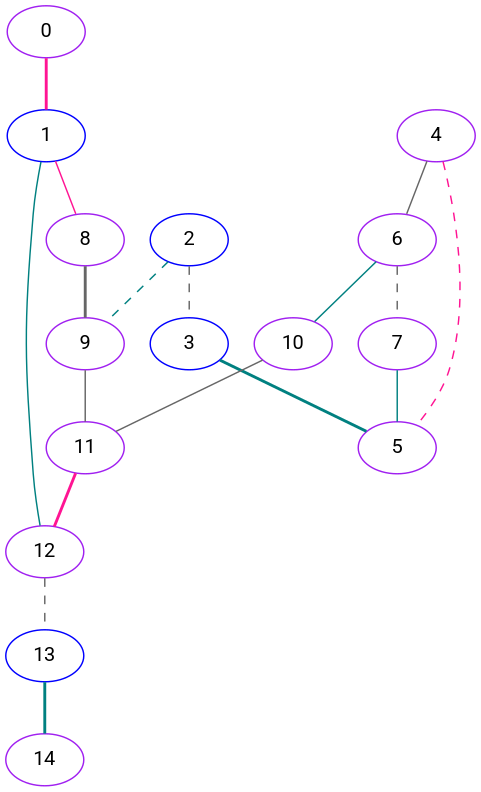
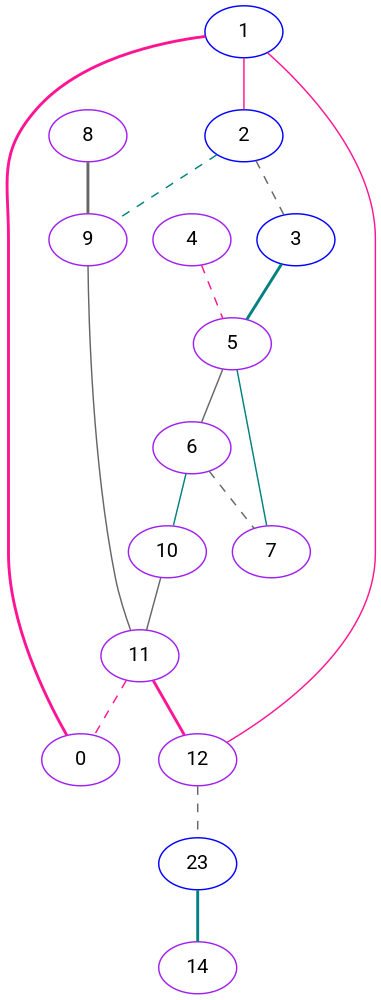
edge "1" -- "8": now "1" -- "2"
edge "4" -- "6": now "5" -- "6"
edge "1" -- "12": color teal -> deeppink
node "13": label "13" -> "23"
edge "11" -- "0": added
